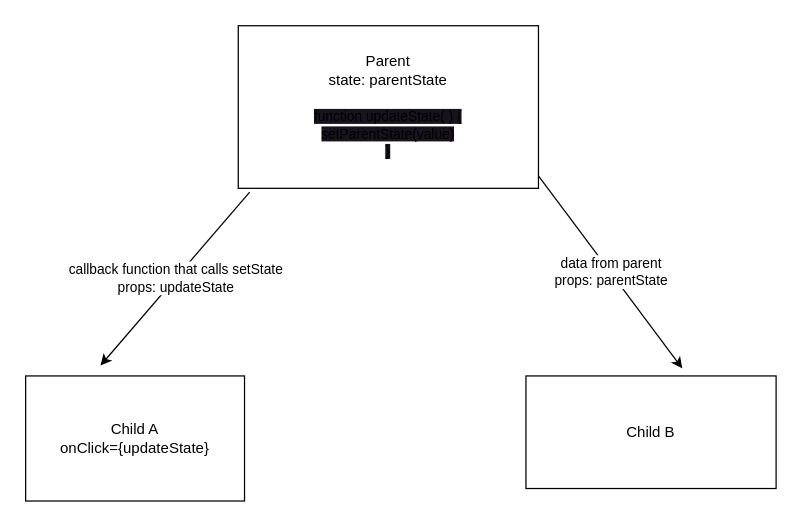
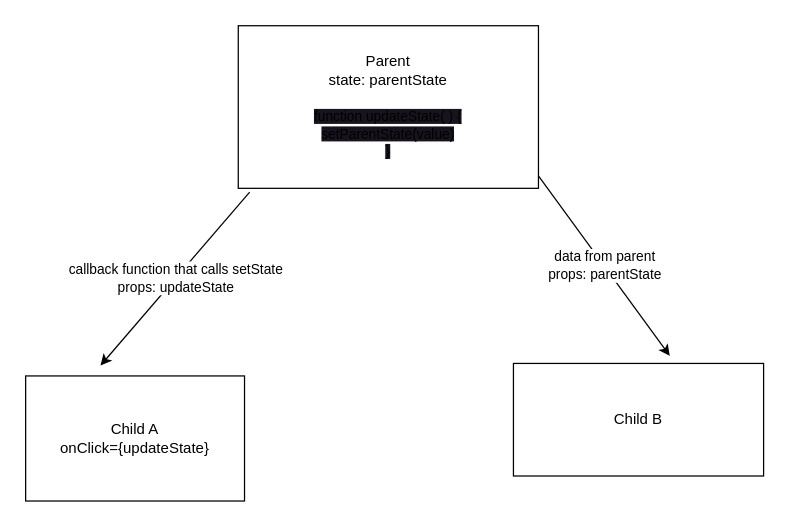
node "Child B": moved (651, 432) -> (638, 419)
